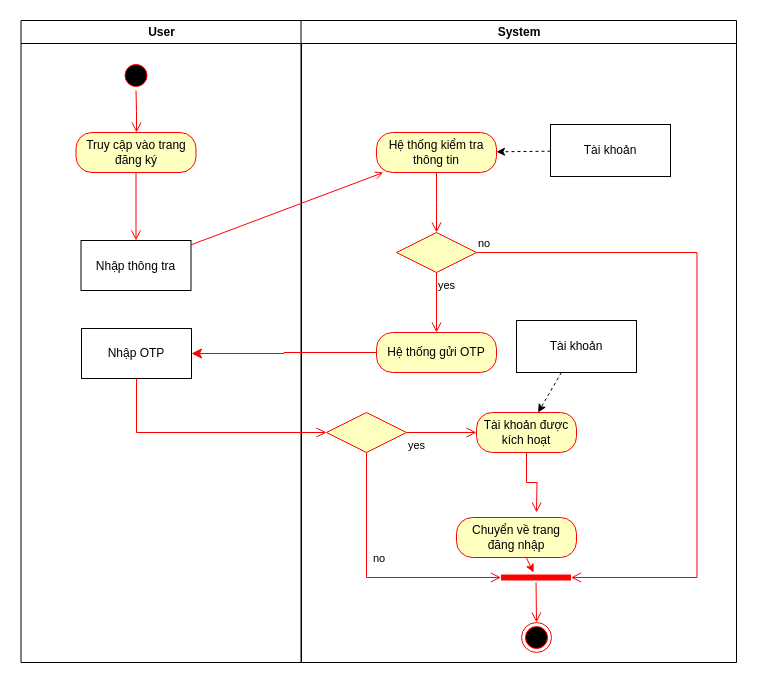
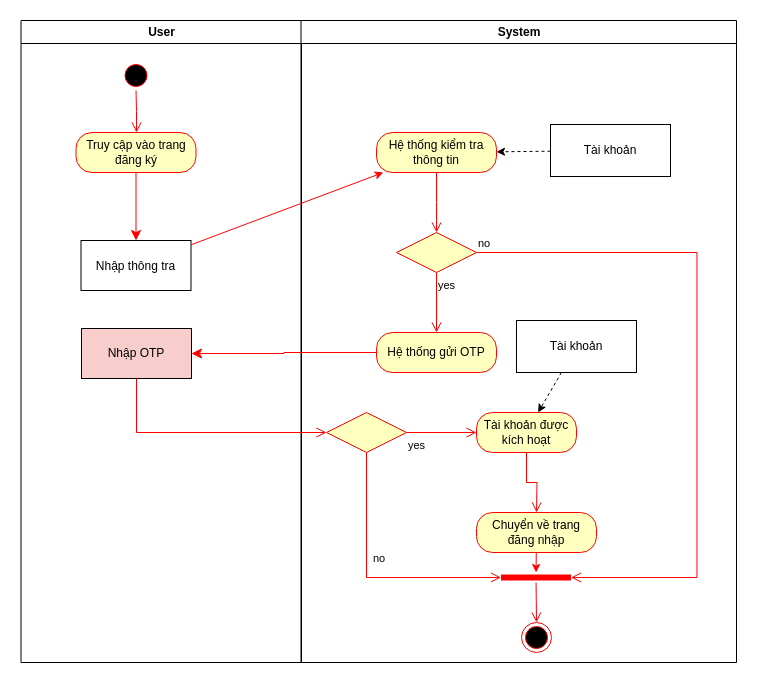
edge "Nhập thông tra" -> "Hệ thống kiểm tra thông tin": arrowhead open -> classic
edge "Truy cập vào trangđăng ký" -> "Nhập thông tra": arrowhead open -> classic
node "Nhập OTP": fillcolor #ffffff -> #f8cecc
node "Chuyển về trang đăng nhập": moved (517, 538) -> (537, 533)
